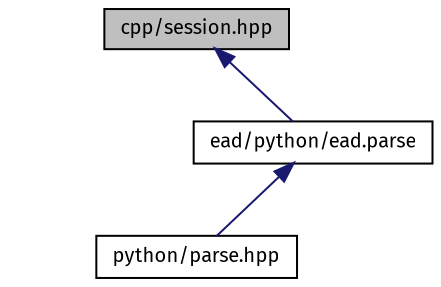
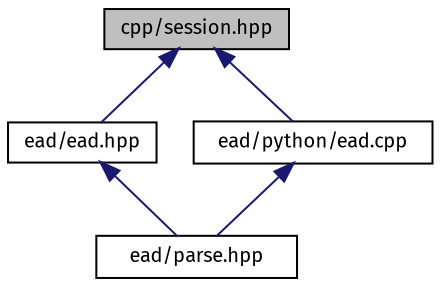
node "ead/ead.hpp": added
node "ead/python/ead.parse": label "ead/python/ead.parse" -> "ead/python/ead.cpp"
node "python/parse.hpp": label "python/parse.hpp" -> "ead/parse.hpp"
